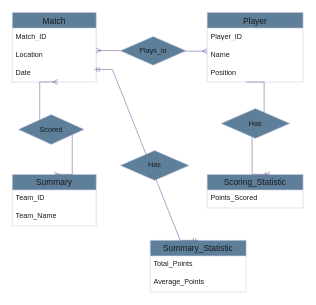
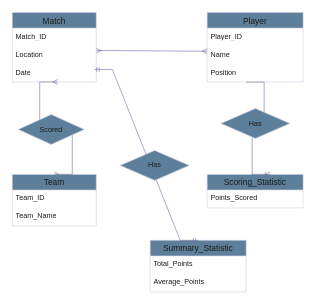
node "Plays_in": removed
node "Summary": label "Summary" -> "Team"
